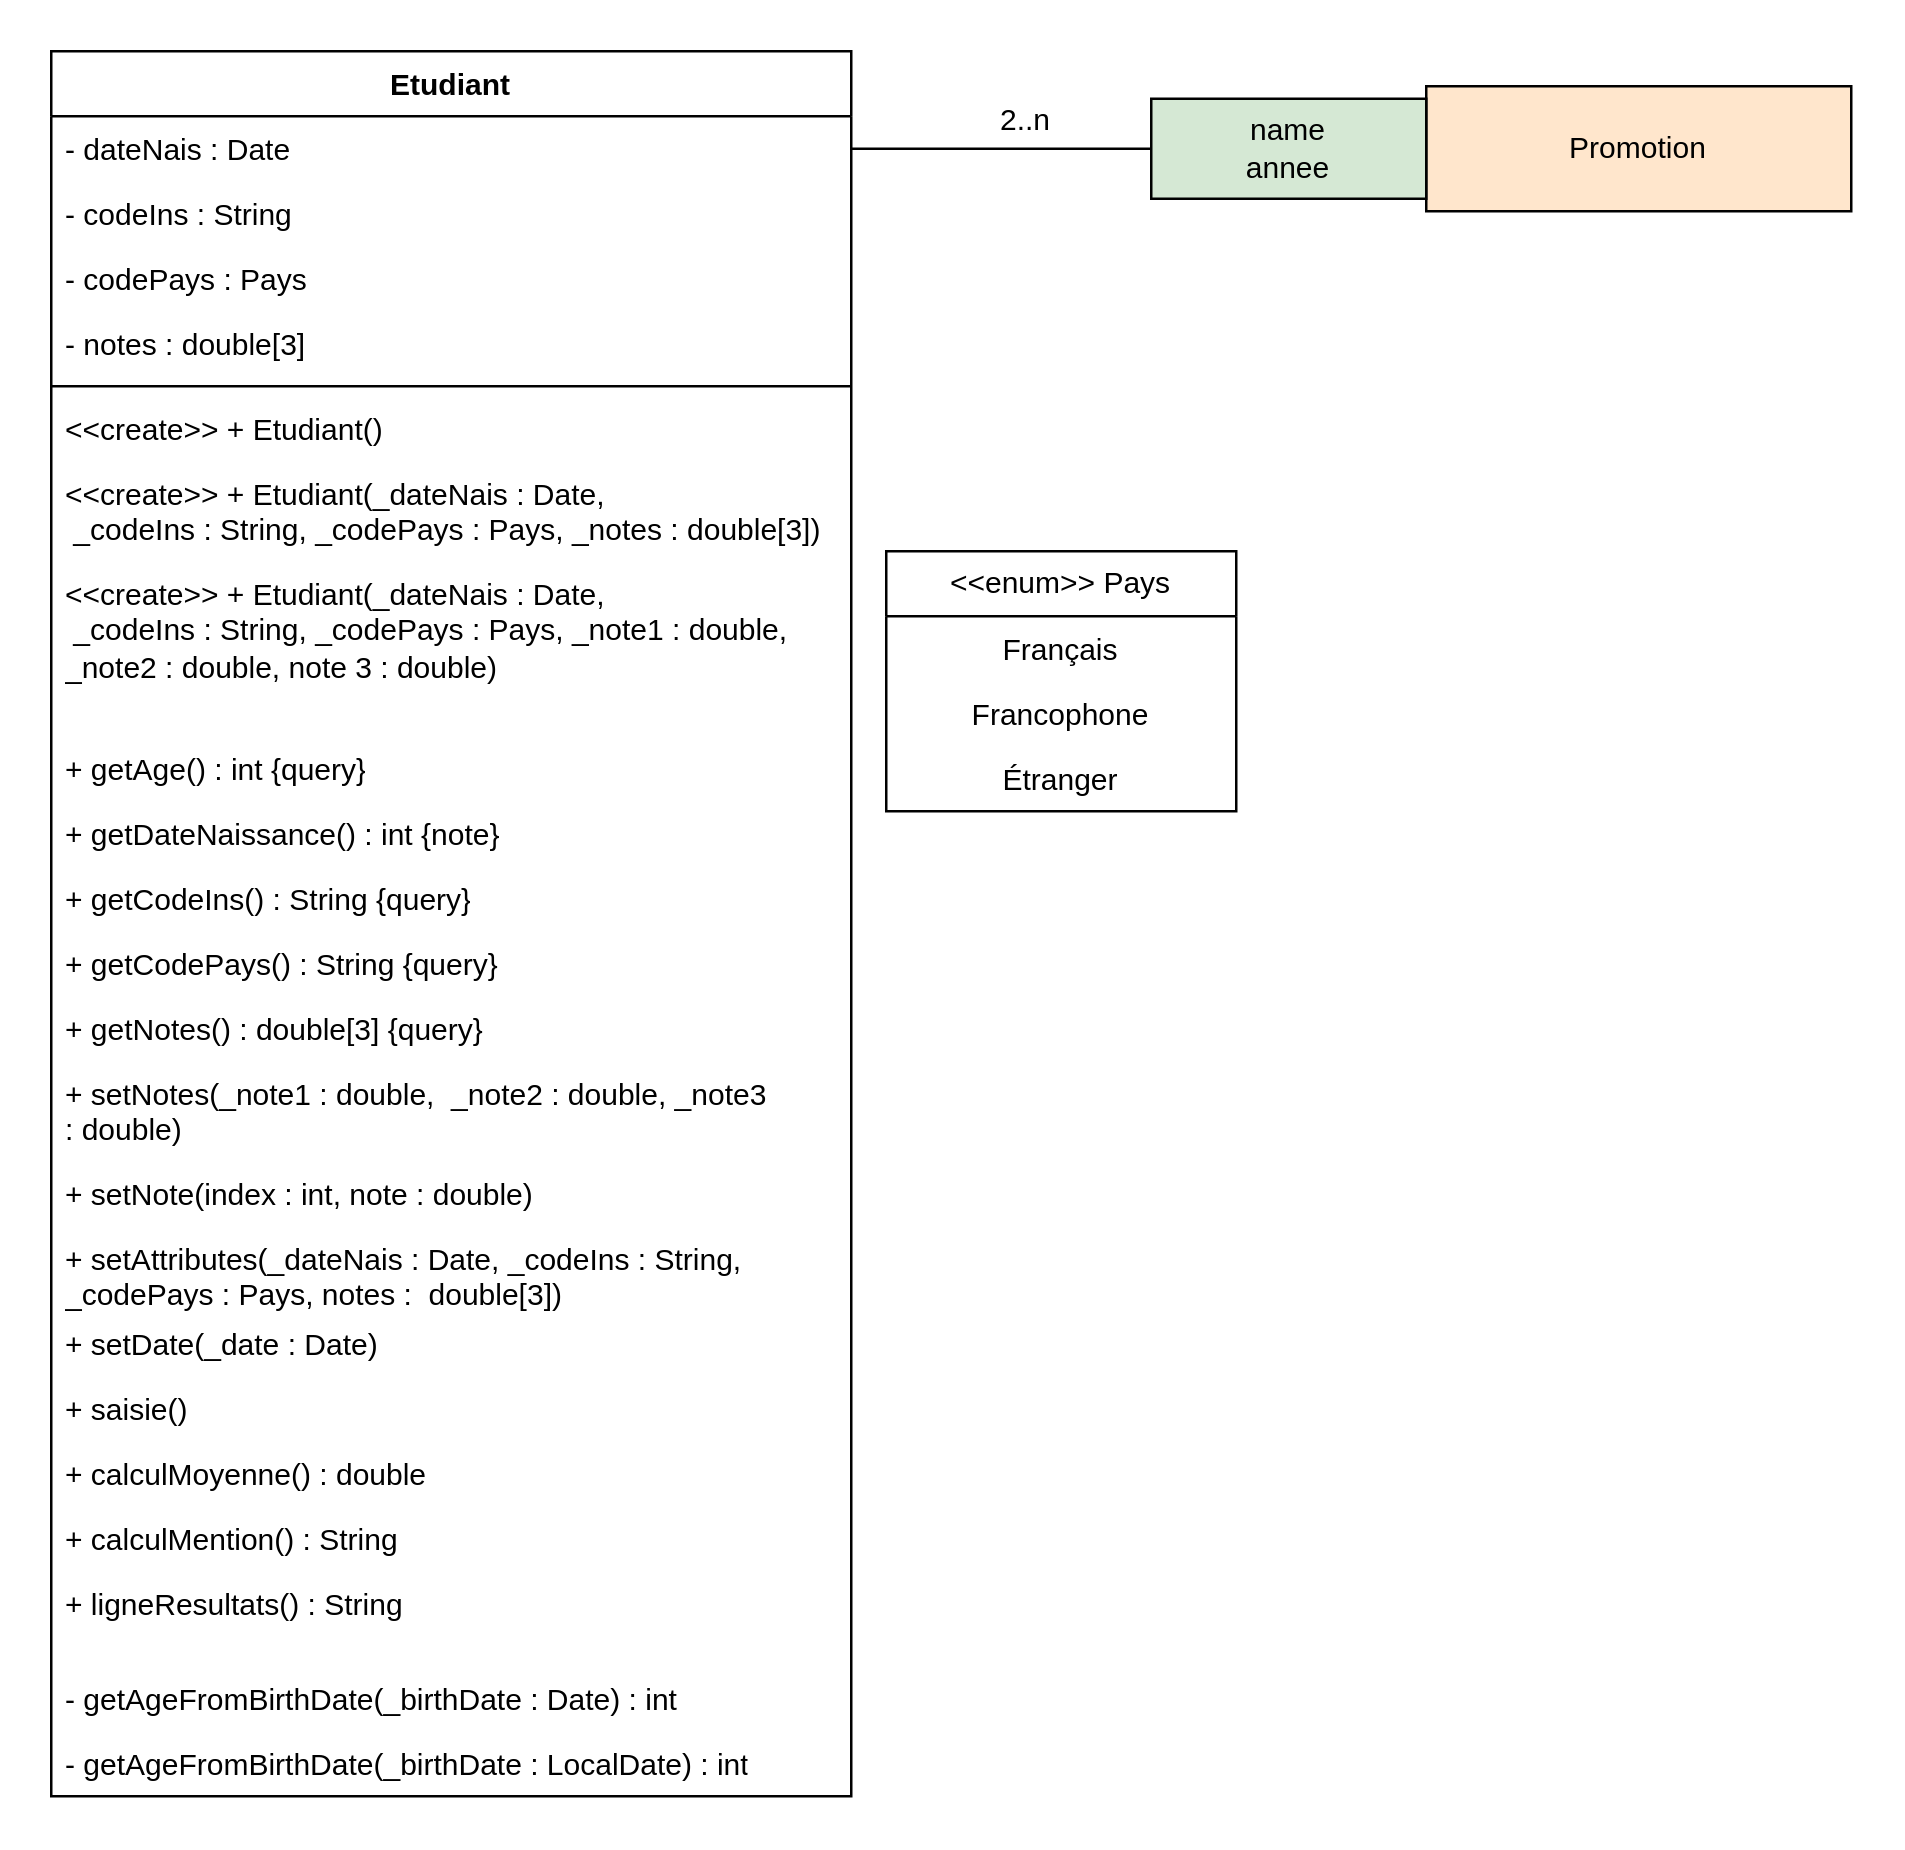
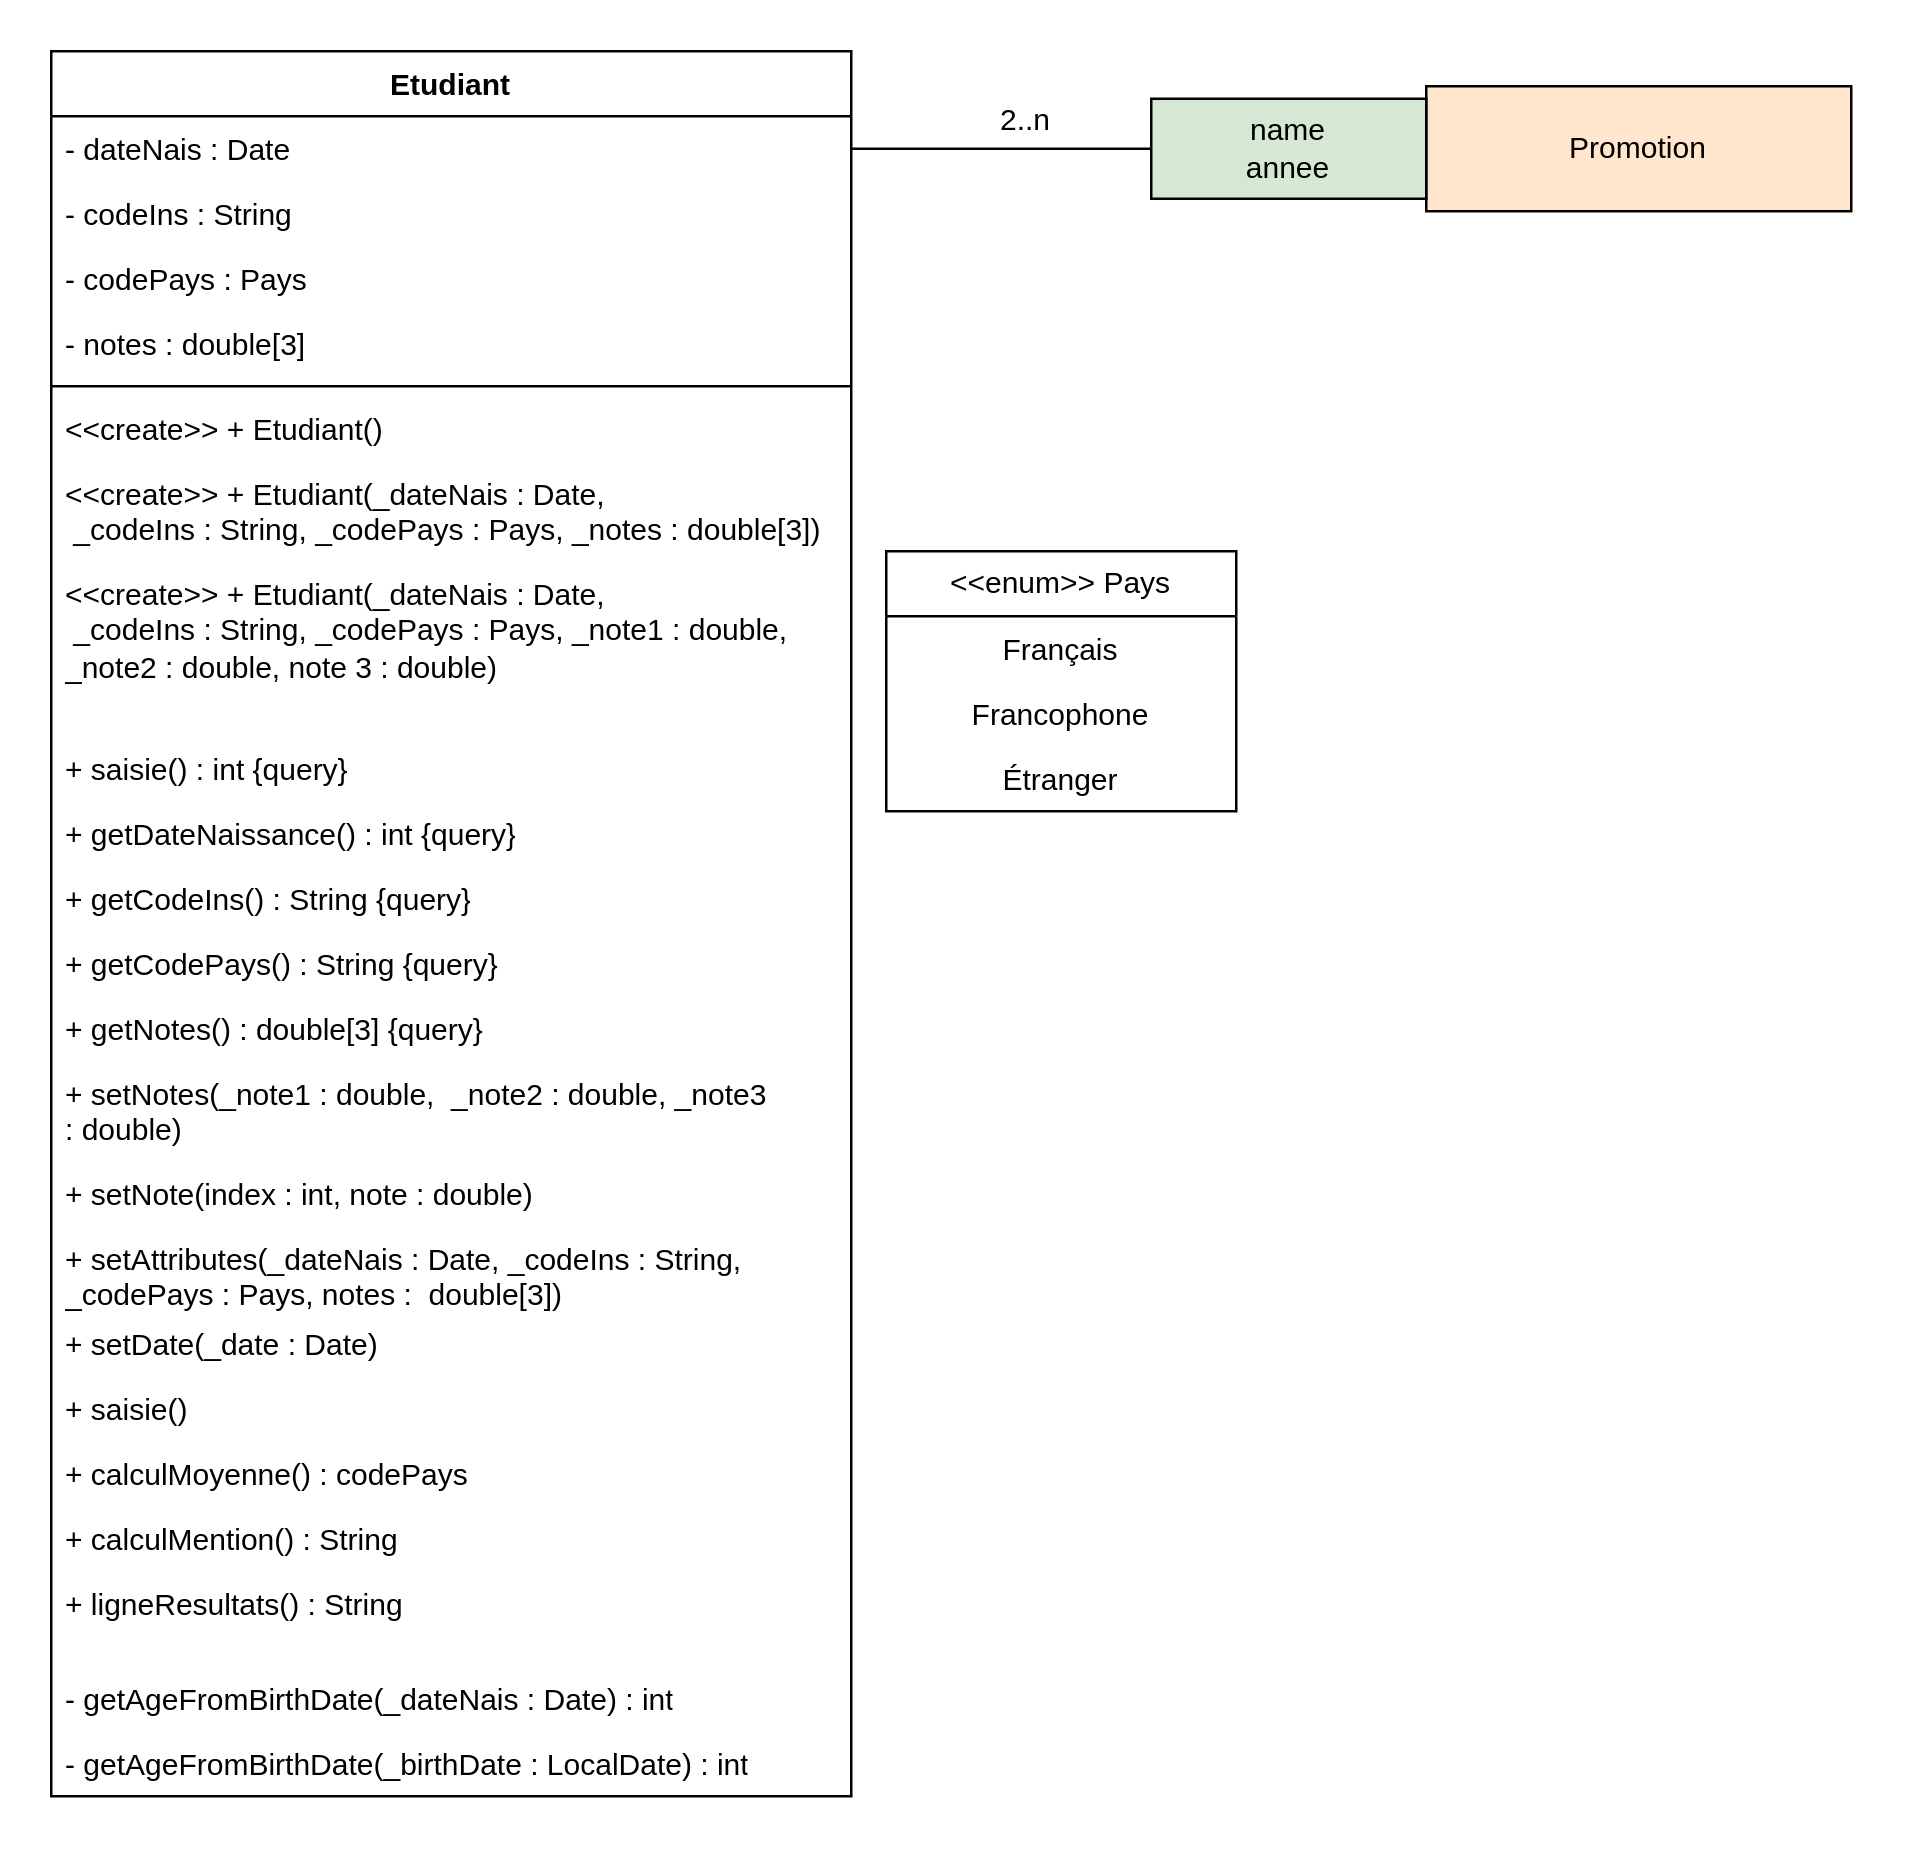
node "+ getAge() : int {query}": label "+ getAge() : int {query}" -> "+ saisie() : int {query}"
node "+ getDateNaissance() : int {note}": label "+ getDateNaissance() : int {note}" -> "+ getDateNaissance() : int {query}"
node "+ calculMoyenne() : double": label "+ calculMoyenne() : double" -> "+ calculMoyenne() : codePays"
node "- getAgeFromBirthDate(_birthDate : Date) : int": label "- getAgeFromBirthDate(_birthDate : Date) : int" -> "- getAgeFromBirthDate(_dateNais : Date) : int"
